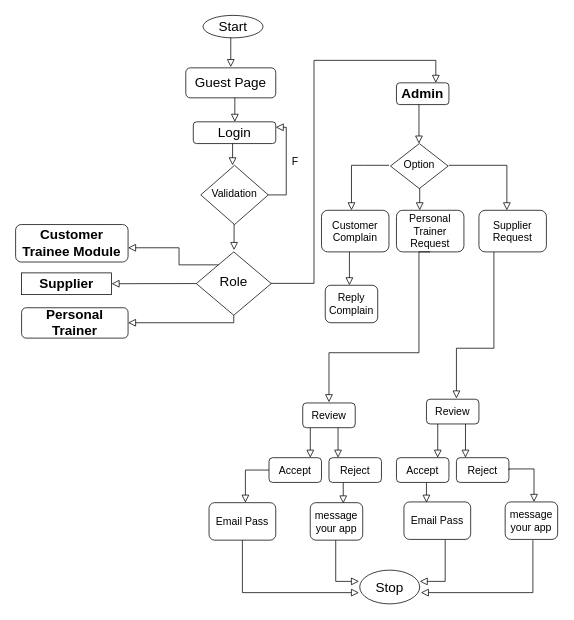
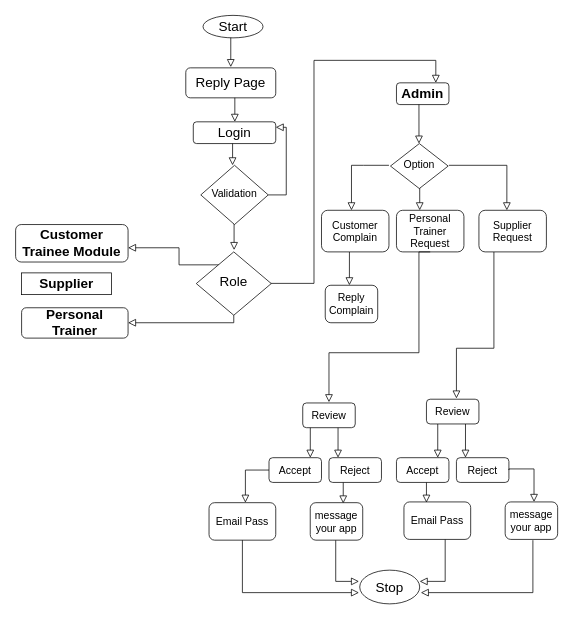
node "Guest Page": label "Guest Page" -> "Reply Page"
node "F": removed
edge "Role" -> "Supplier": removed
